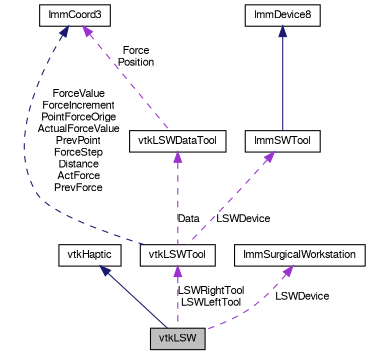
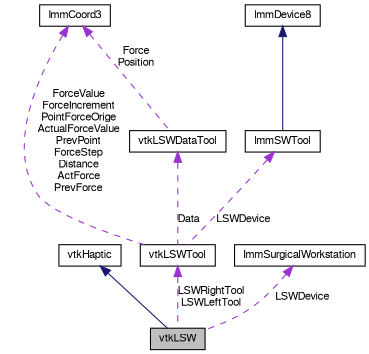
edge "vtkLSWTool" -> "ImmCoord3": color midnightblue -> darkorchid3
